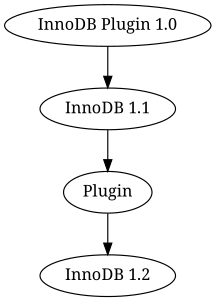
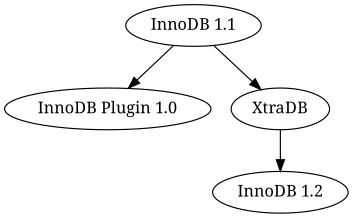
edge "InnoDB Plugin 1.0" -> "InnoDB 1.1": reversed
node "Plugin": label "Plugin" -> "XtraDB"
